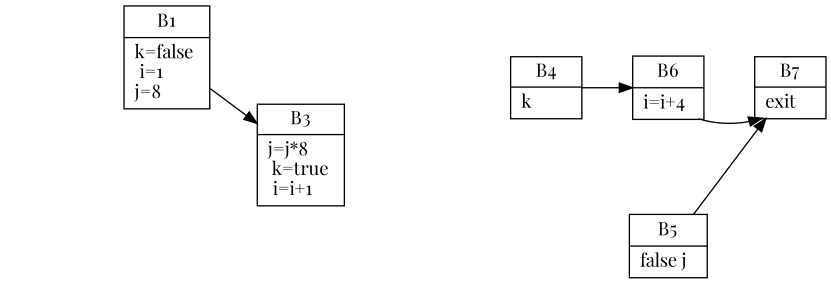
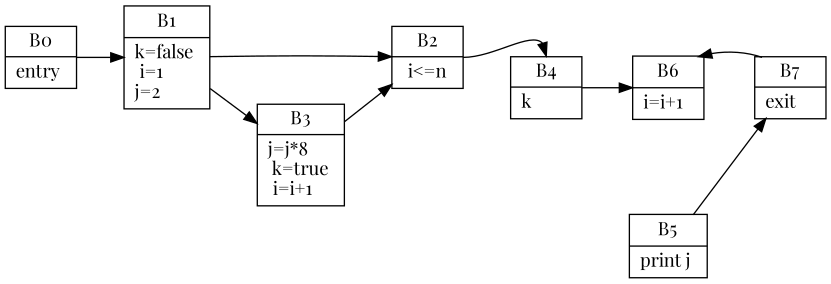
node "B0": added
node "B2": added
node "B1": text "j=8" -> "j=2"
node "B6": text "i=i+4" -> "i=i+1"
edge "B6" -> "B7": reversed
node "B5": text "false j" -> "print j"
